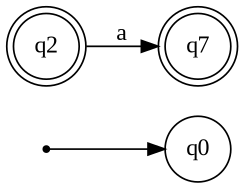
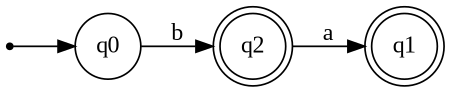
edge "q0" -> "q2": added, label "b"
node "q7": label "q7" -> "q1"
